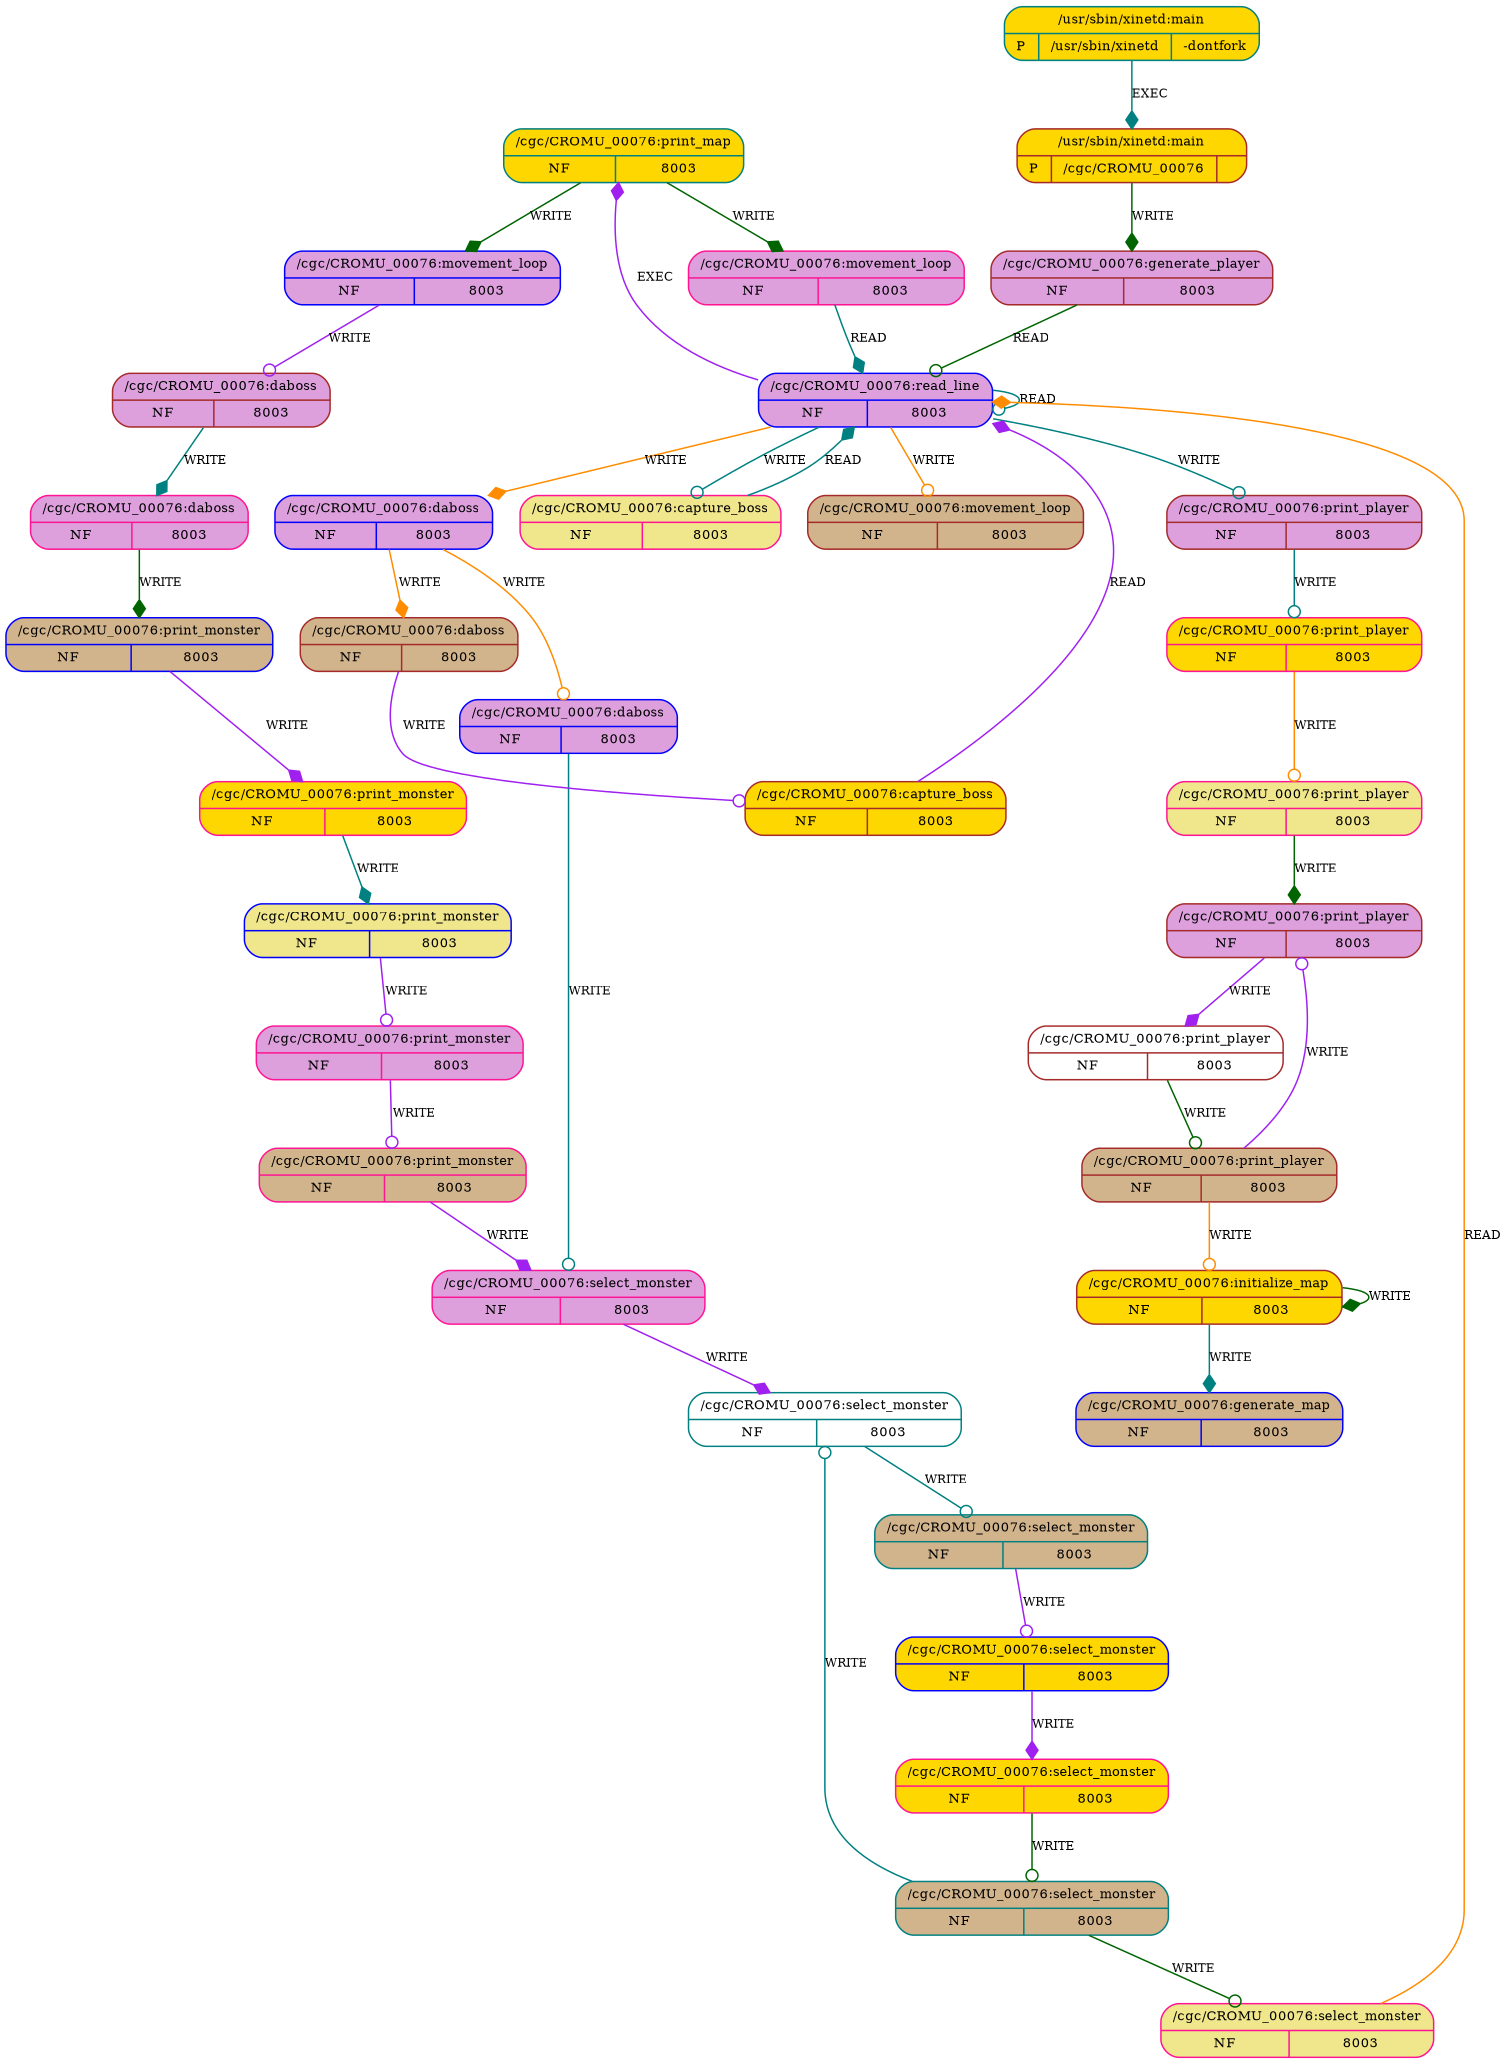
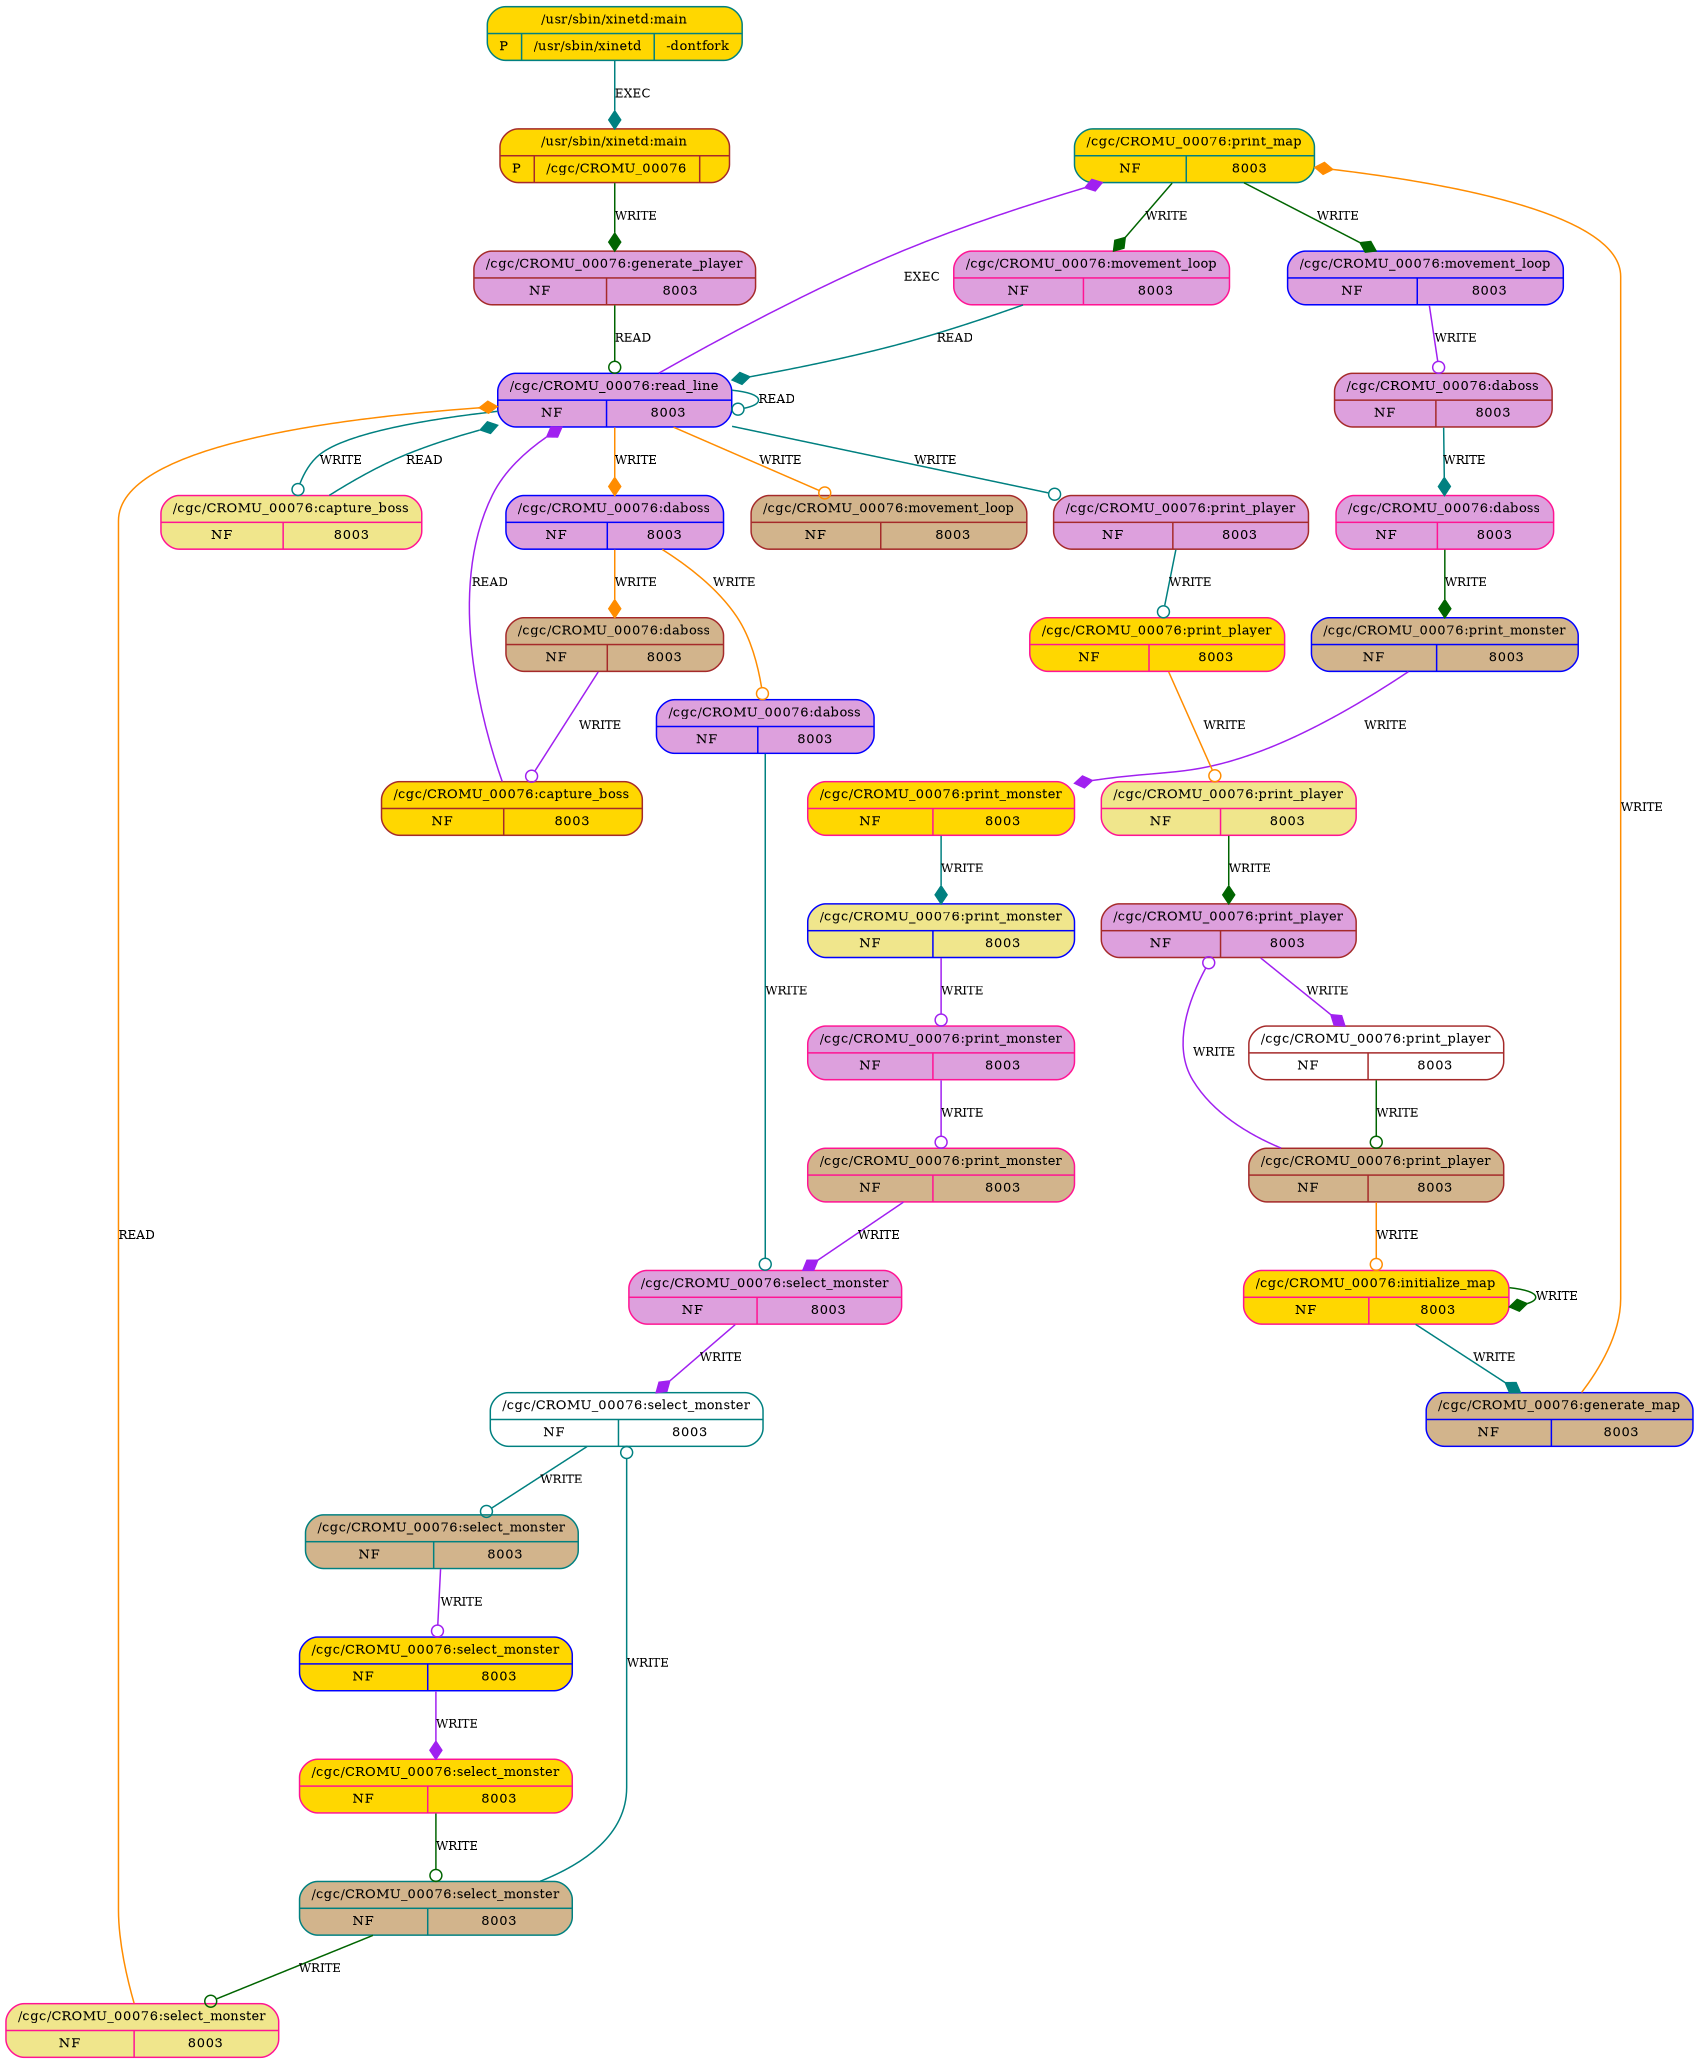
edge "/cgc/CROMU_00076:generate_map" -> "/cgc/CROMU_00076:print_map": added, label "WRITE"
node "/cgc/CROMU_00076:initialize_map": color brown -> deeppink
